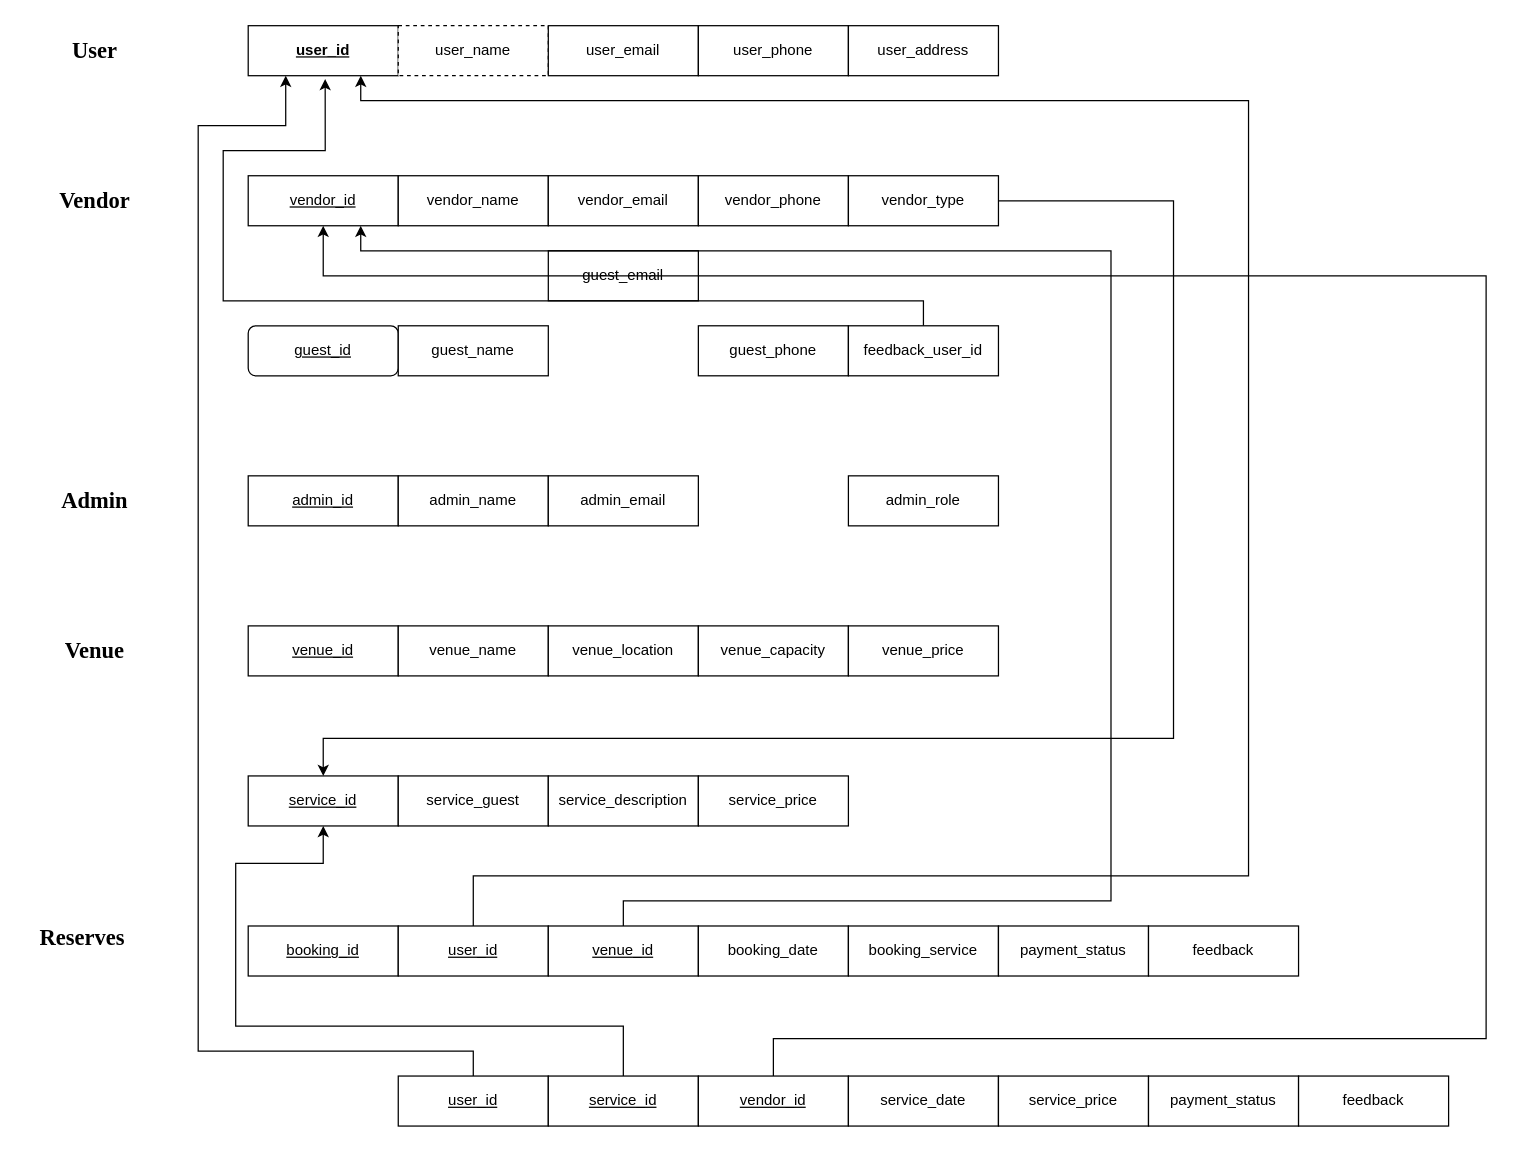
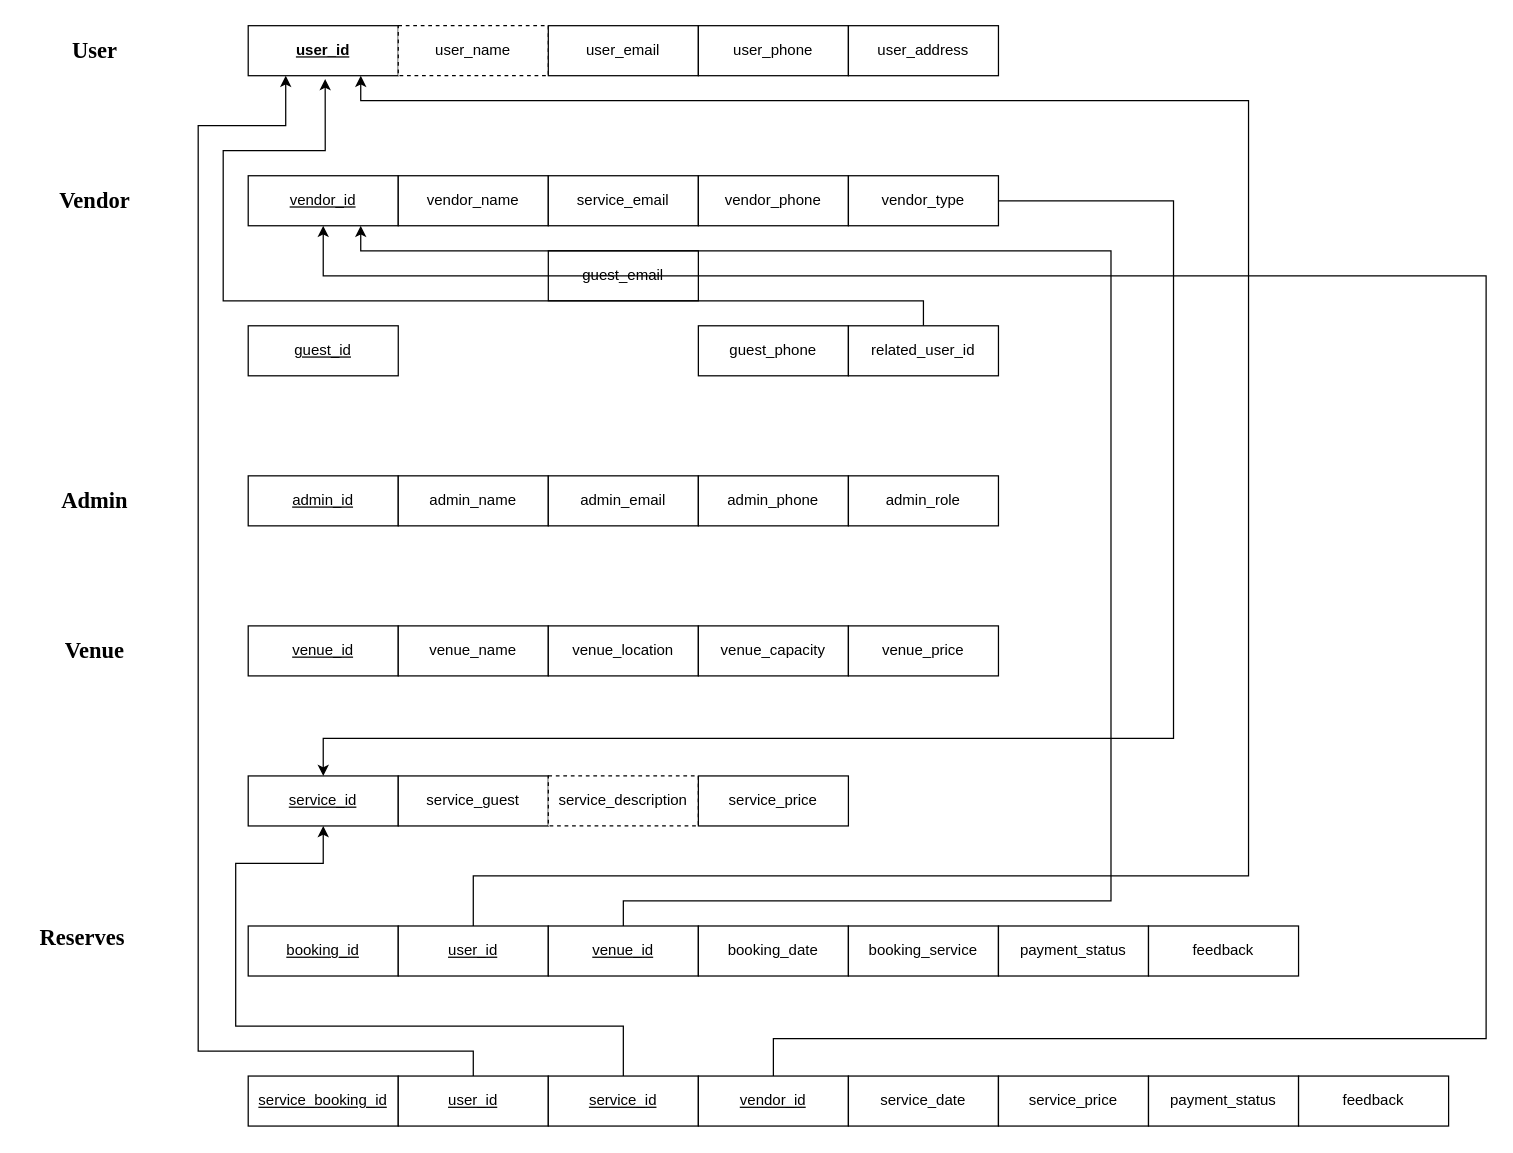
node "vendor_email": label "vendor_email" -> "service_email"
node "guest_id": shape rounded rectangle -> rectangle
node "guest_name": removed
node "feedback_user_id": label "feedback_user_id" -> "related_user_id"
node "admin_phone": added
node "service_description": style solid -> dashed
node "service_booking_id": added
